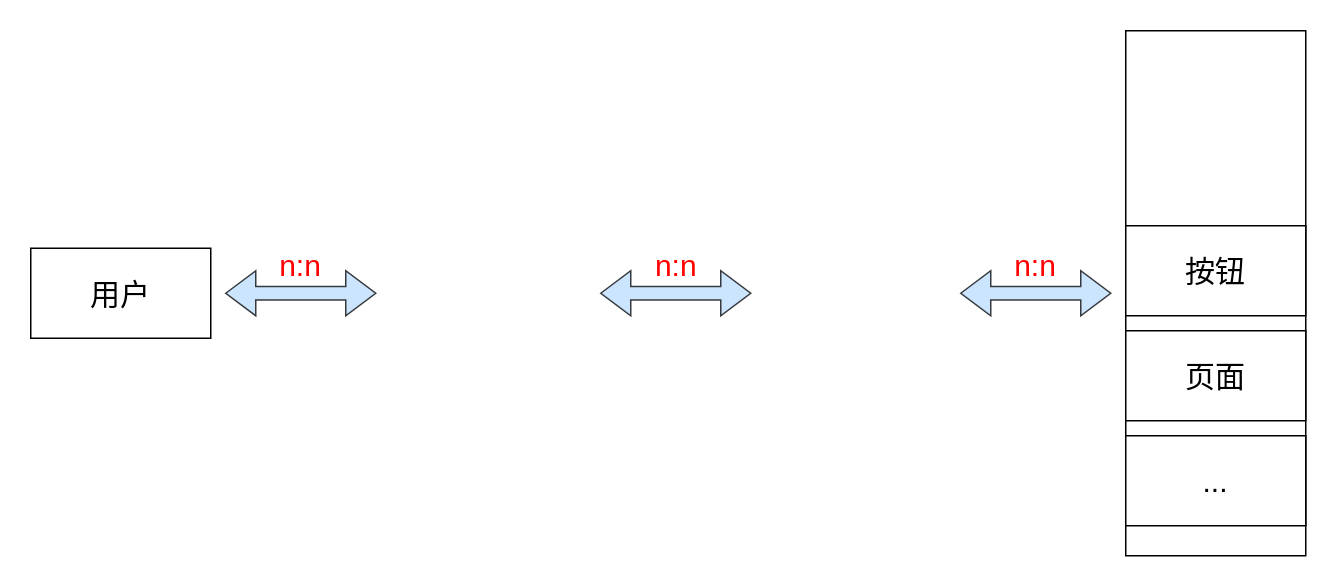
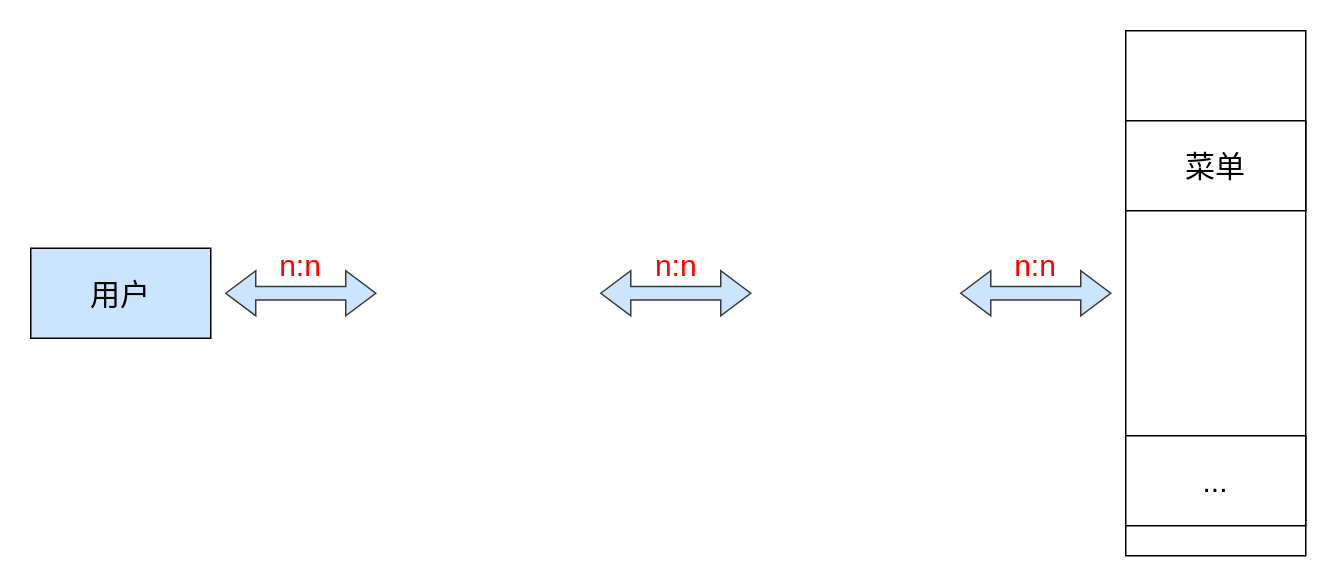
node "菜单": added
node "按钮": removed
node "用户": fillcolor #ffffff -> #cce5ff
node "页面": removed
